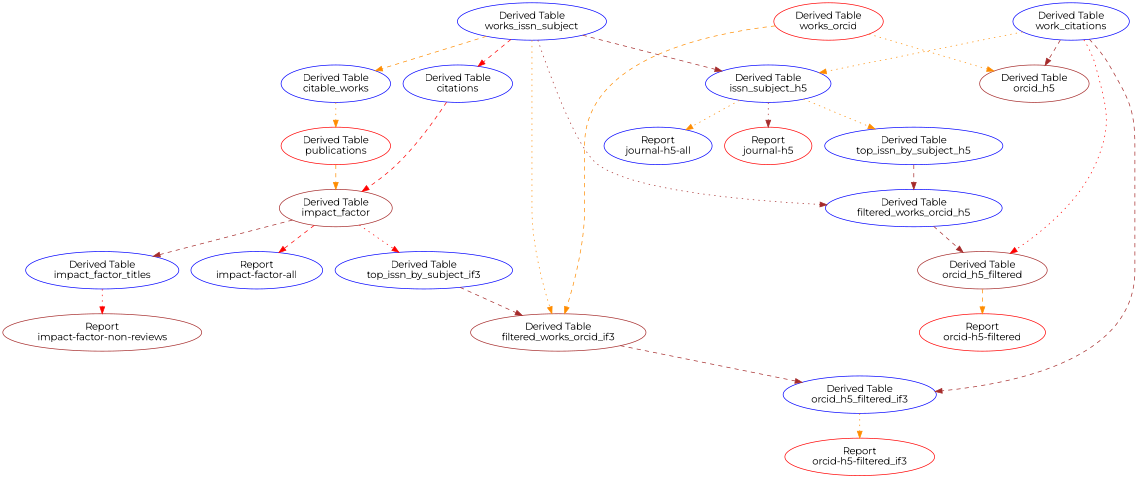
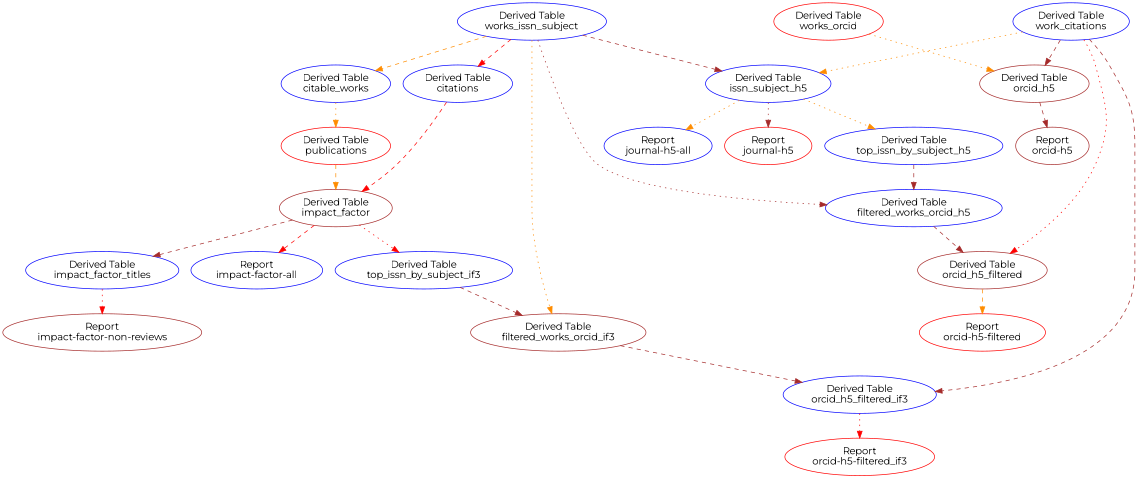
edge "Derived Table works_orcid" -> "Derived Table filtered_works_orcid_if3": removed
node "Report orcid-h5": added
edge "Derived Table orcid_h5_filtered_if3" -> "Report orcid-h5-filtered_if3": color darkorange -> red
